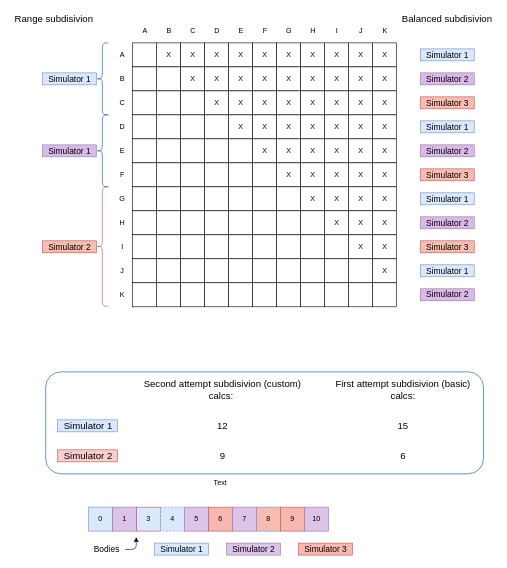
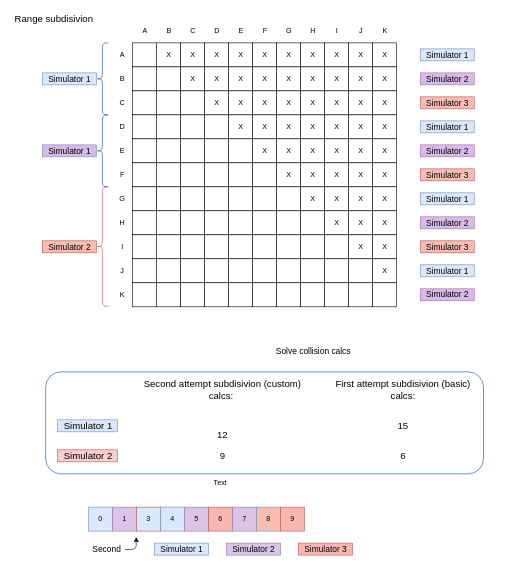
node "Balanced subdisivion": removed
node "Solve collision calcs": added
node "12": moved (222, 426) -> (222, 435)
node "4": style dashed -> solid
node "10": removed
node "Bodies": label "Bodies" -> "Second"
